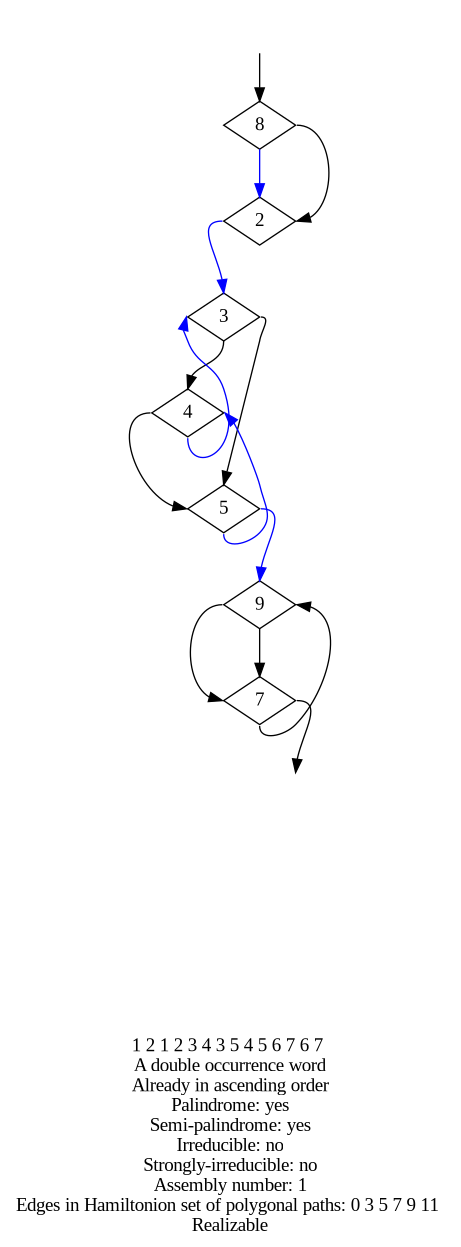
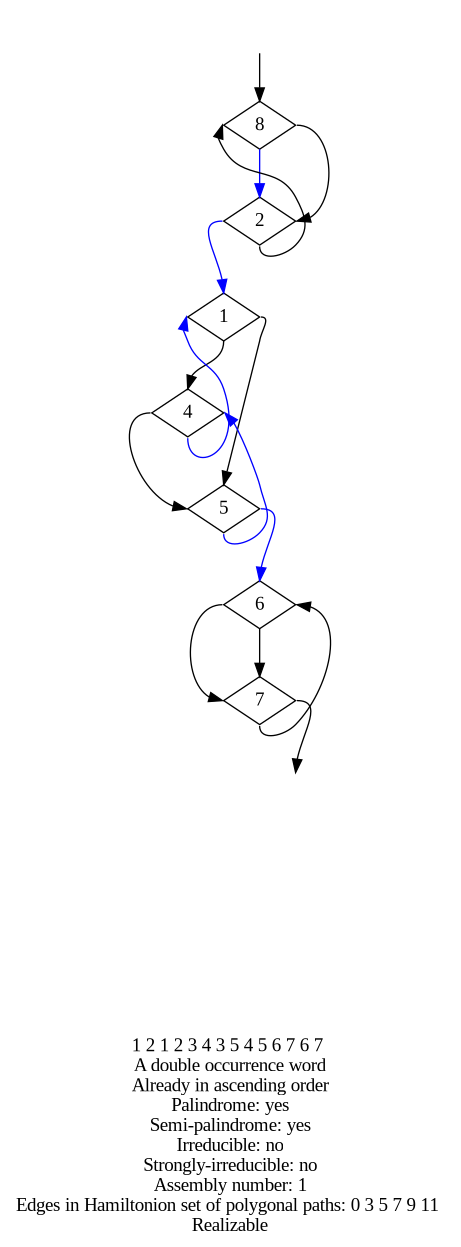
edge "2" -> "8": added
node "3": label "3" -> "1"
node "9": label "9" -> "6"
